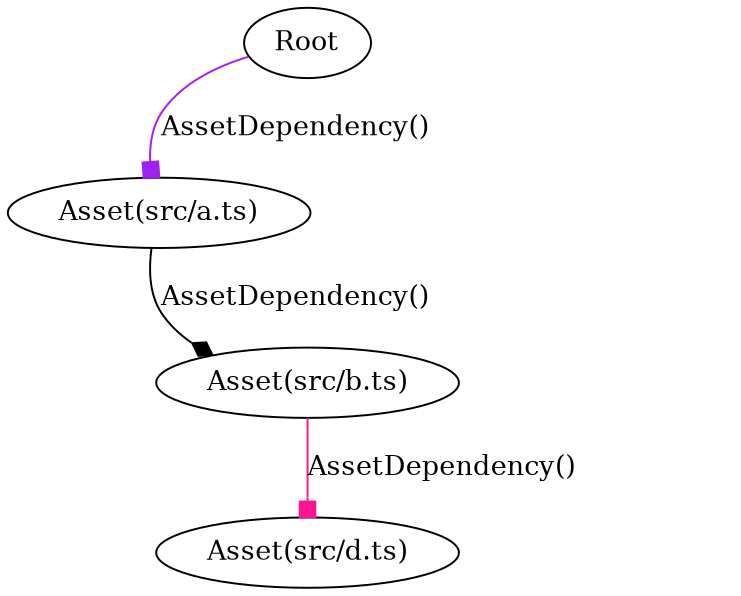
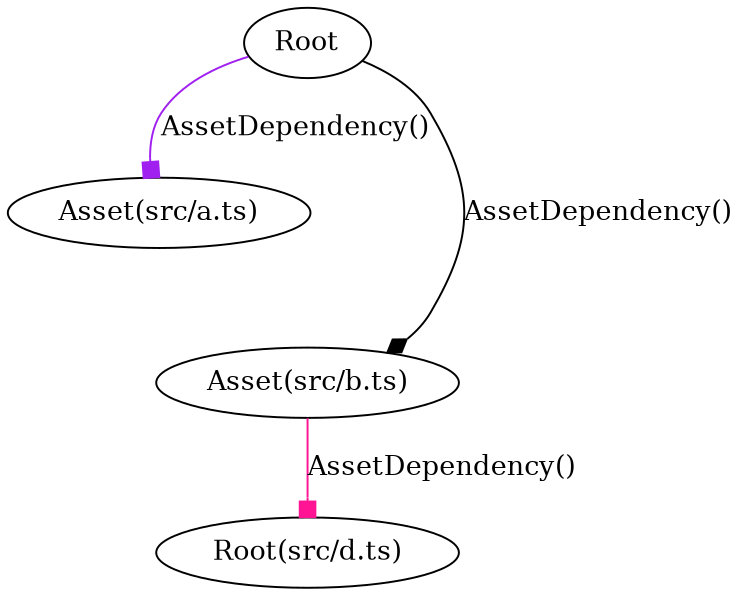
edge "Asset(src/a.ts)" -> "Asset(src/b.ts)": now "Root" -> "Asset(src/b.ts)"
node "Asset(src/d.ts)": label "Asset(src/d.ts)" -> "Root(src/d.ts)"
